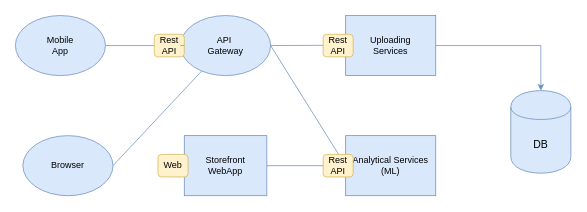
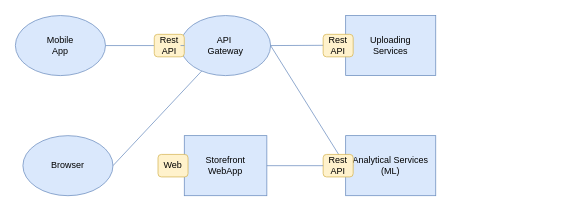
edge "Uploading Services" -> "DB": removed
node "DB": removed
